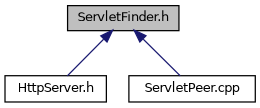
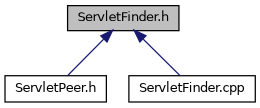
node "HttpServer.h": label "HttpServer.h" -> "ServletPeer.h"
node "ServletPeer.cpp": label "ServletPeer.cpp" -> "ServletFinder.cpp"
